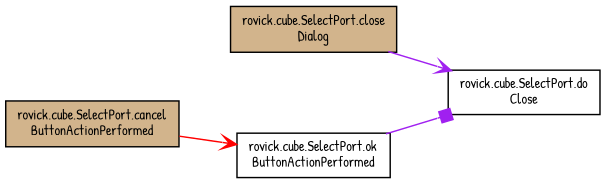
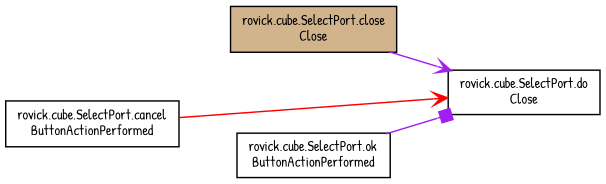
node "rovick.cube.SelectPort.close Dialog": label "rovick.cube.SelectPort.close Dialog" -> "rovick.cube.SelectPort.close Close"
node "rovick.cube.SelectPort.cancel ButtonActionPerformed": fillcolor tan -> white
edge "rovick.cube.SelectPort.cancel ButtonActionPerformed" -> "rovick.cube.SelectPort.ok ButtonActionPerformed": now "rovick.cube.SelectPort.cancel ButtonActionPerformed" -> "rovick.cube.SelectPort.do Close"
